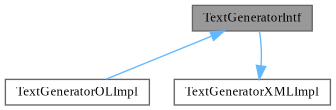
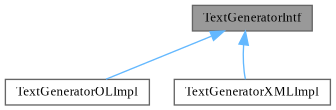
edge "TextGeneratorIntf" -> "TextGeneratorXMLImpl": reversed
